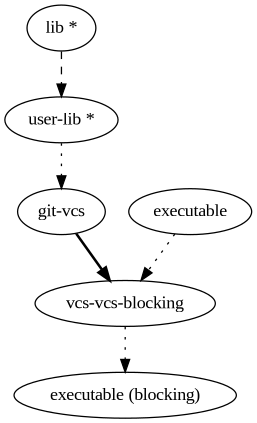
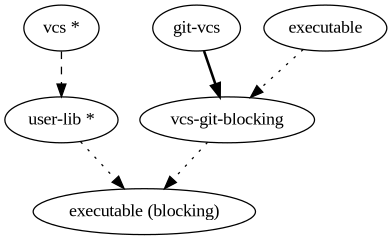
node "lib *": label "lib *" -> "vcs *"
edge "user-lib *" -> "git-vcs": now "user-lib *" -> "executable (blocking)"
node "vcs-vcs-blocking": label "vcs-vcs-blocking" -> "vcs-git-blocking"
